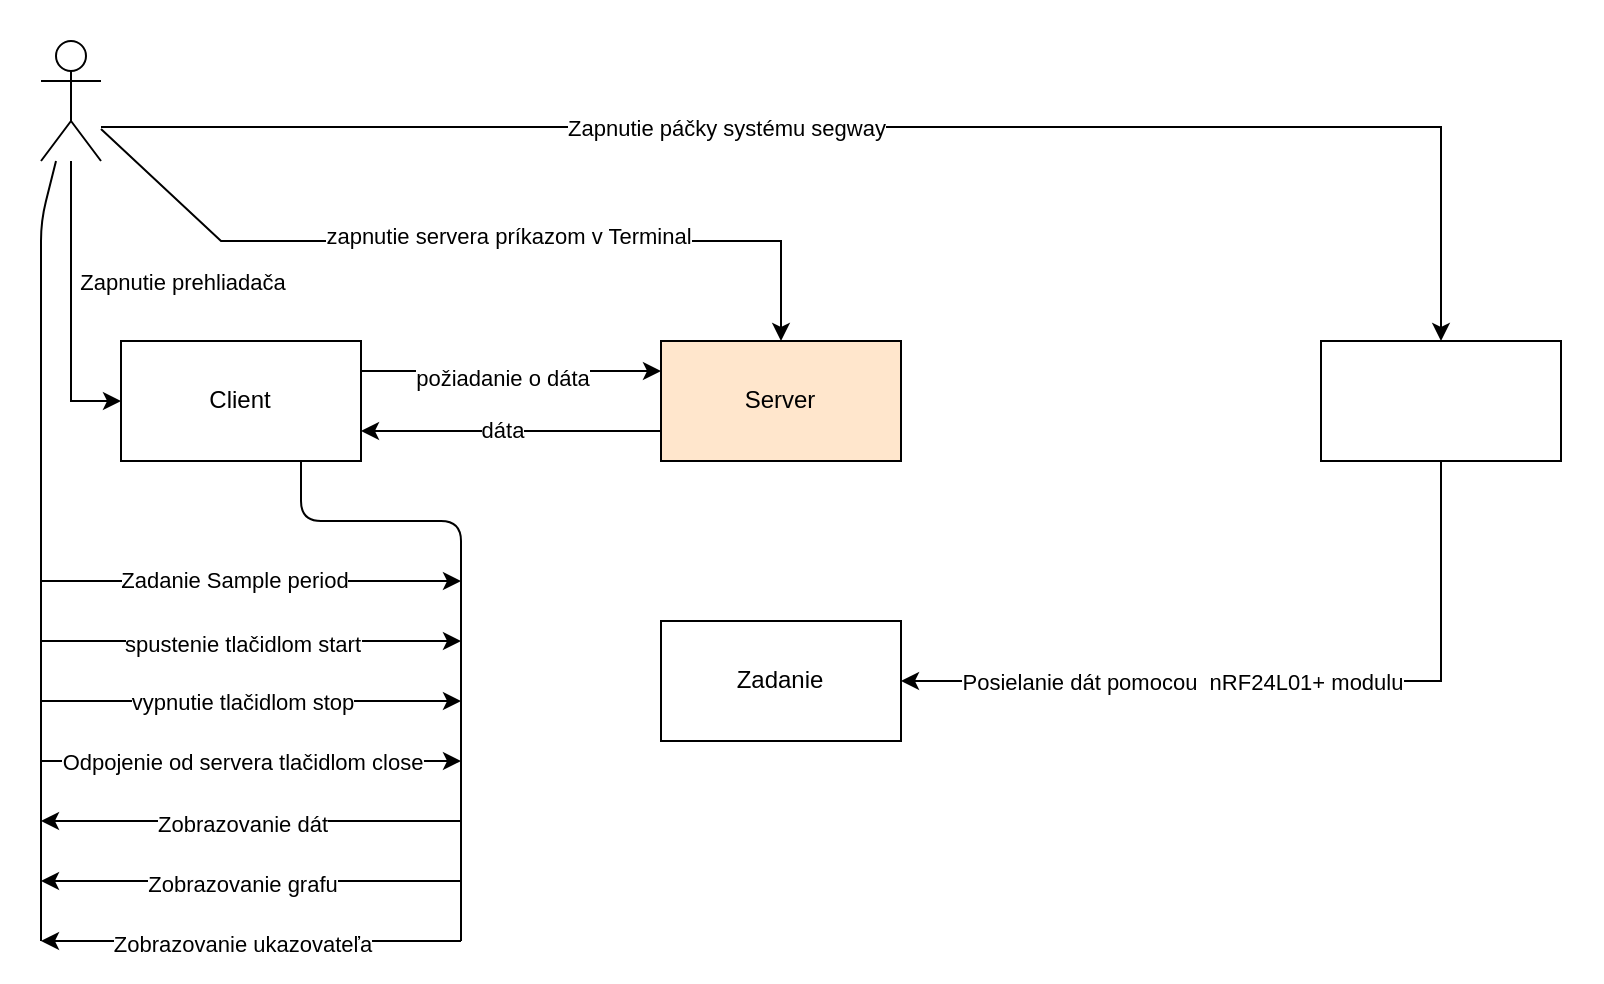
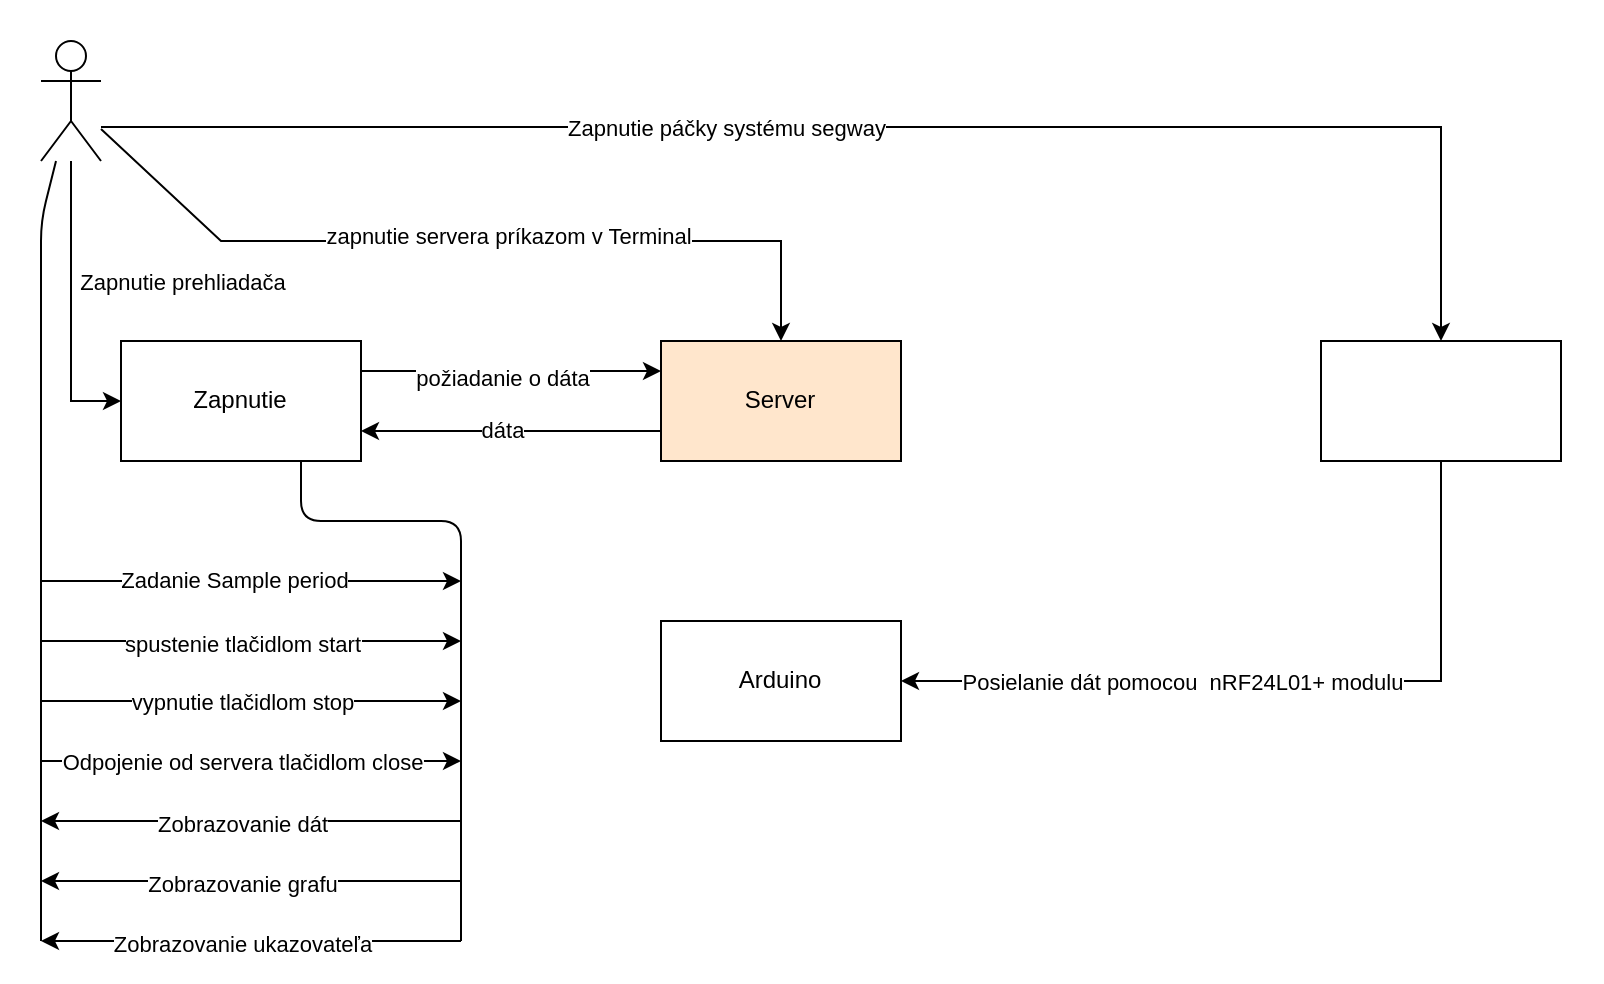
node "Client": label "Client" -> "Zapnutie"
node "Zadanie": label "Zadanie" -> "Arduino"
